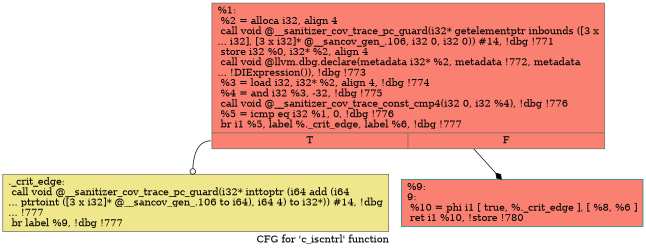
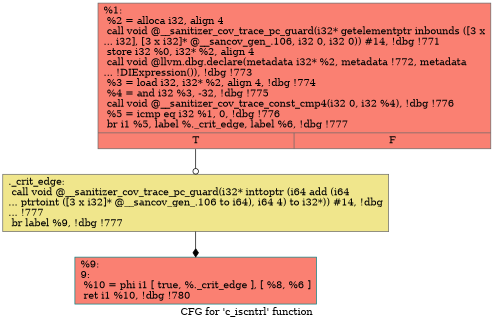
edge "%1:" -> "%9:": now "._crit_edge:" -> "%9:"
node "%9:": text "ret i1 %10, !store !780" -> "ret i1 %10, !dbg !780"
